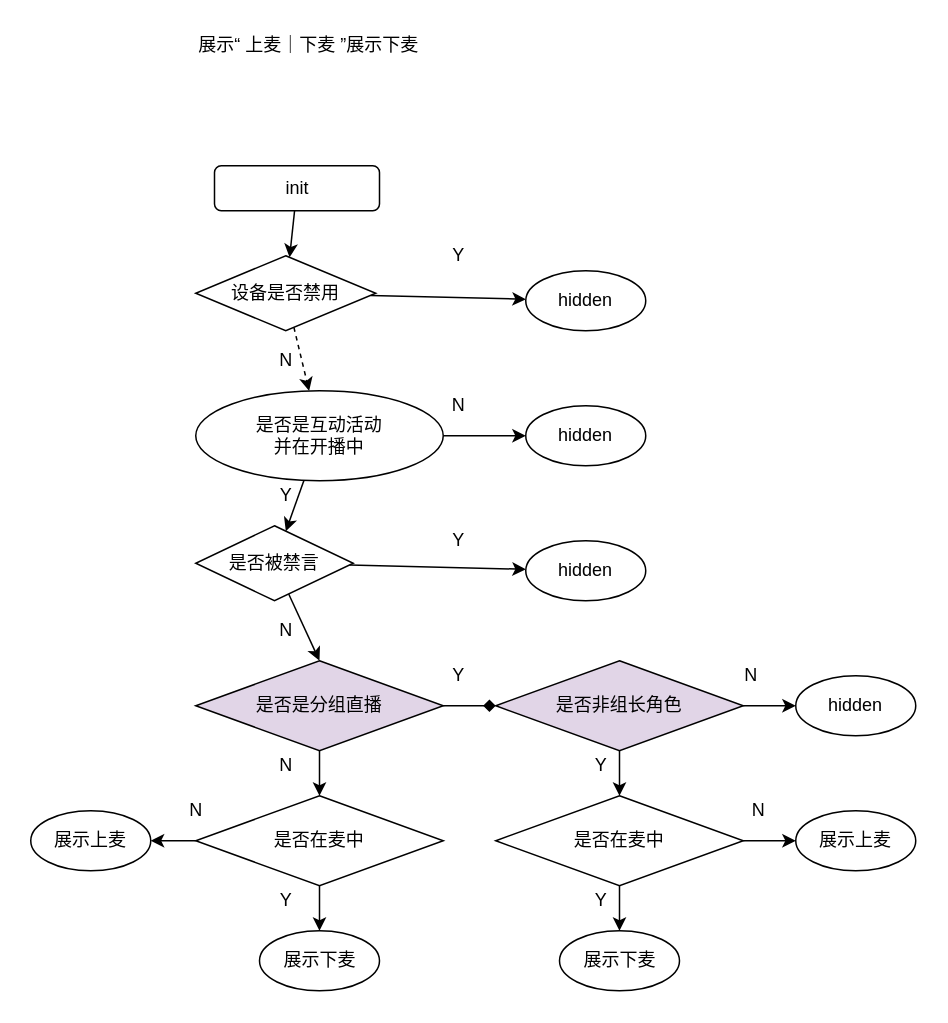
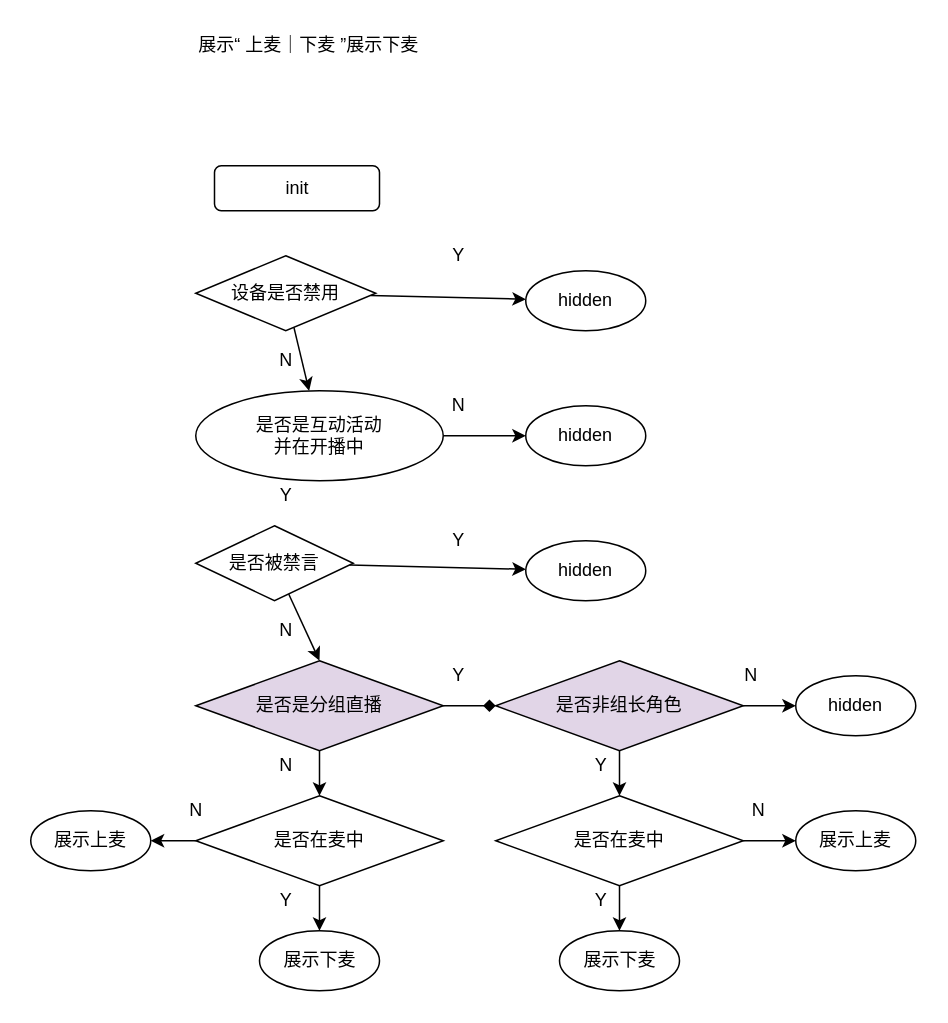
edge "init" -> "设备是否禁用": removed
edge "设备是否禁用" -> "是否是互动活动 并在开播中": style dashed -> solid
edge "是否是互动活动 并在开播中" -> "是否被禁言": removed
